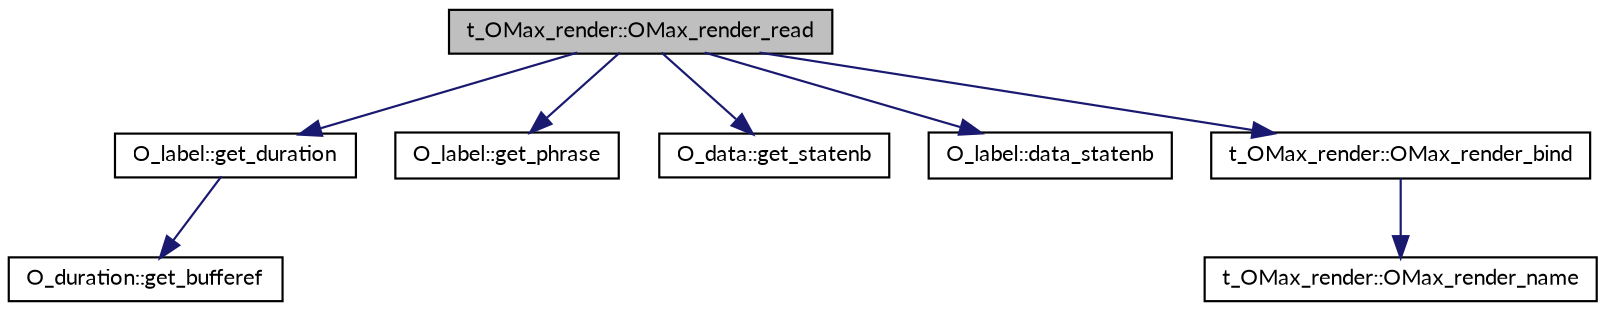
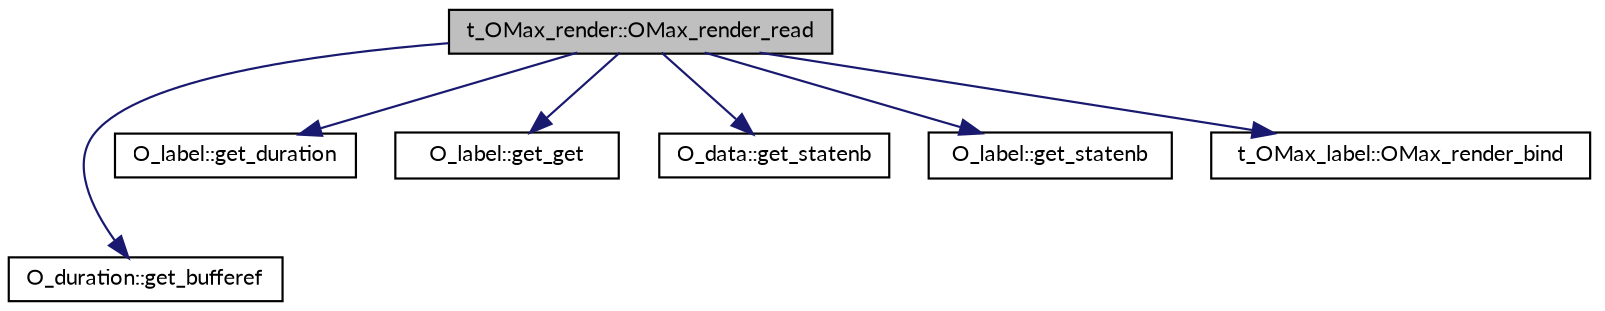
node "O_label::get_phrase": label "O_label::get_phrase" -> "O_label::get_get"
node "O_label::data_statenb": label "O_label::data_statenb" -> "O_label::get_statenb"
node "t_OMax_render::OMax_render_bind": label "t_OMax_render::OMax_render_bind" -> "t_OMax_label::OMax_render_bind"
edge "O_label::get_duration" -> "O_duration::get_bufferef": now "t_OMax_render::OMax_render_read" -> "O_duration::get_bufferef"
node "t_OMax_render::OMax_render_name": removed
